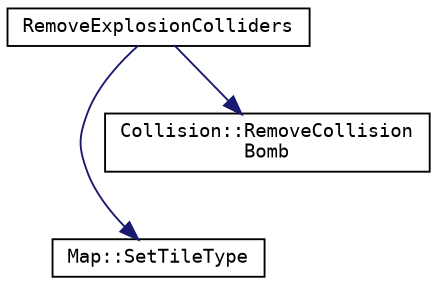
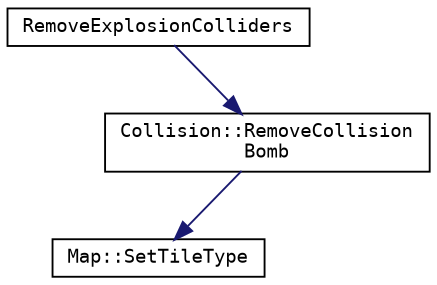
edge "RemoveExplosionColliders" -> "Map::SetTileType": now "Collision::RemoveCollision Bomb" -> "Map::SetTileType"
